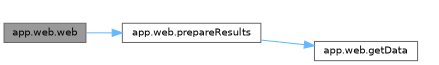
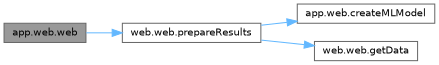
node "app.web.createMLModel": added
node "app.web.prepareResults": label "app.web.prepareResults" -> "web.web.prepareResults"
node "app.web.getData": label "app.web.getData" -> "web.web.getData"
